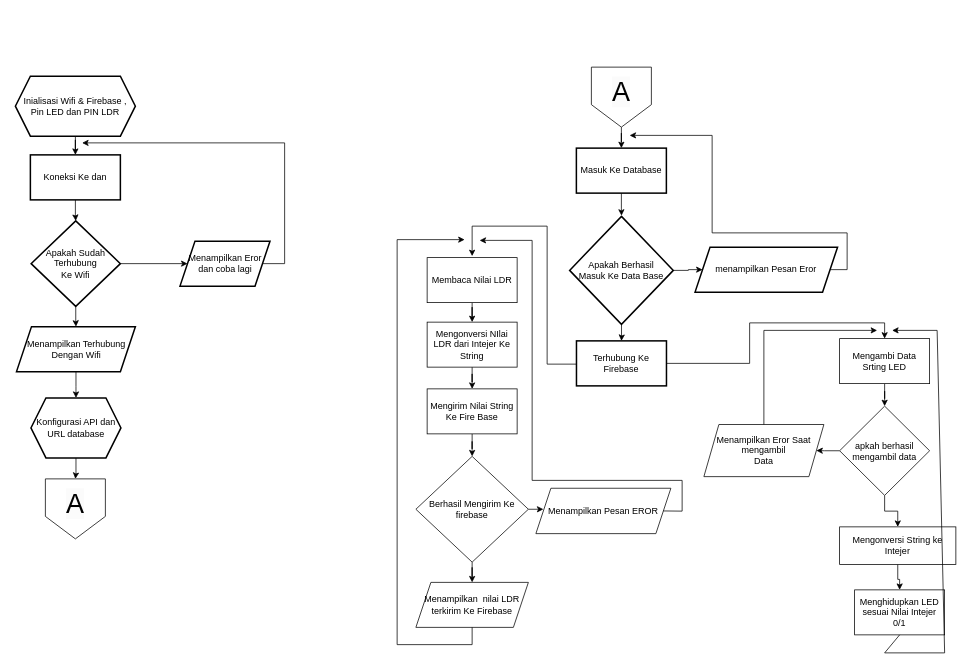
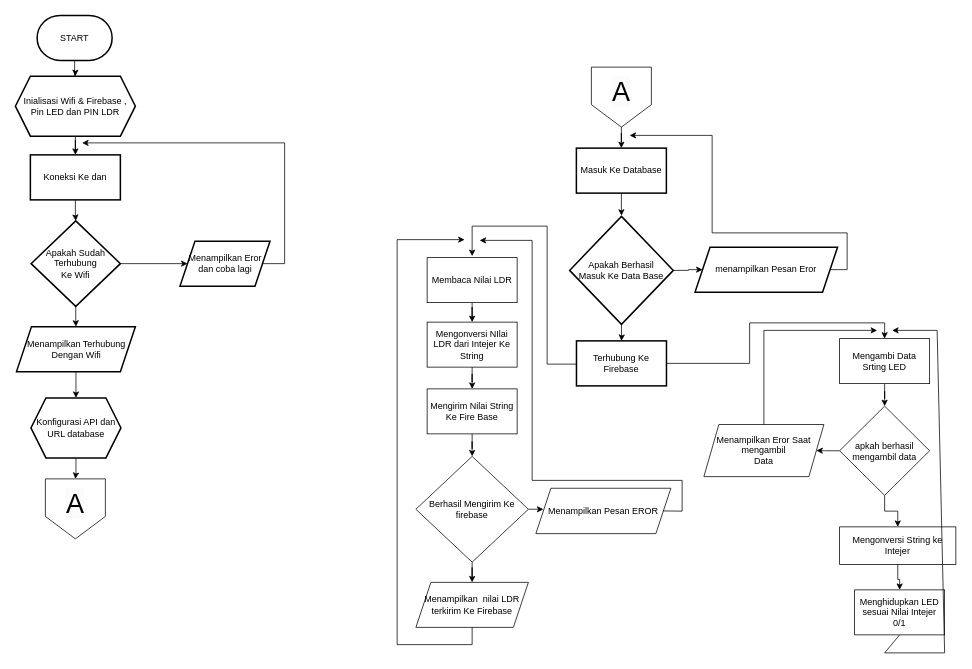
node "START": added
edge "START" -> "Inialisasi Wifi & Firebase , Pin LED dan PIN LDR": added
